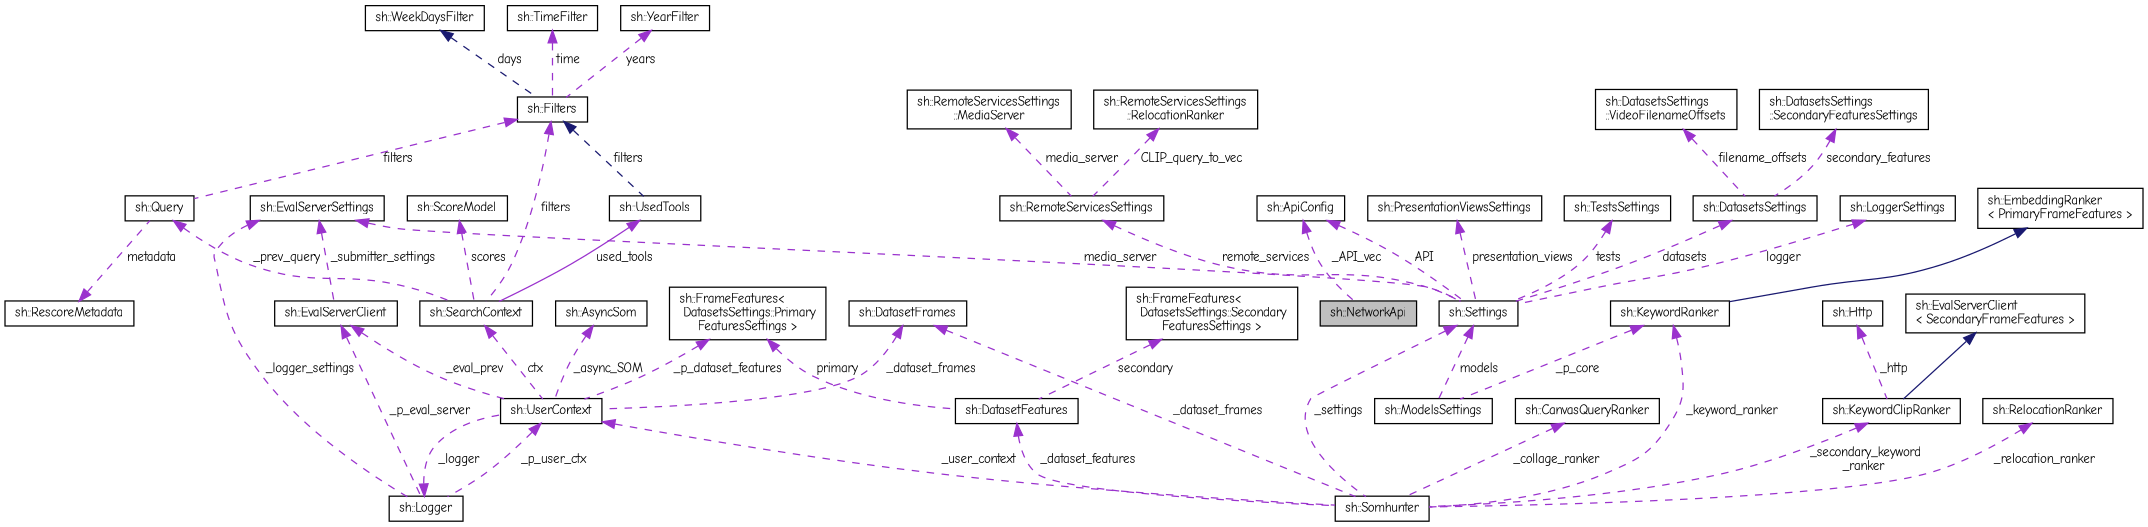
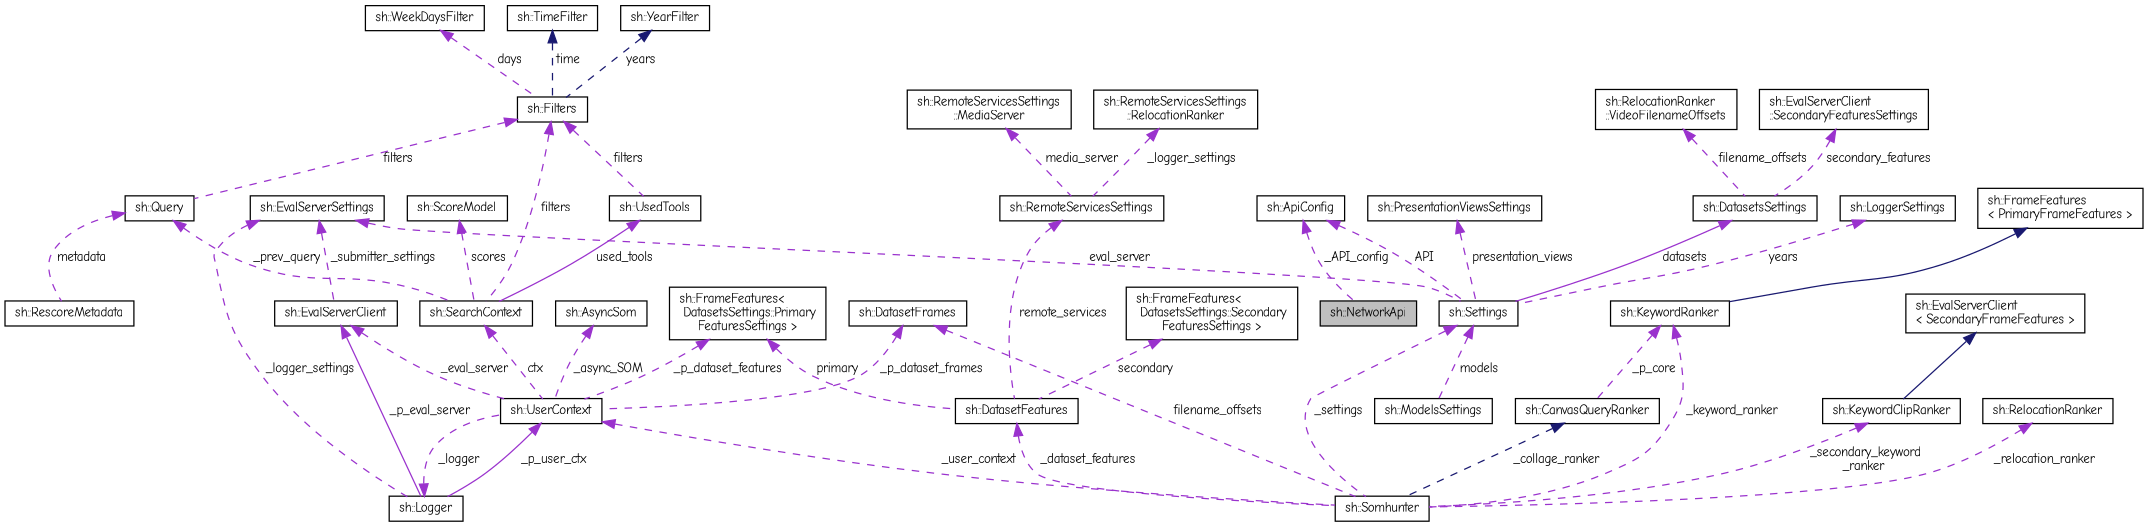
edge "sh::Filters" -> "sh::WeekDaysFilter": color midnightblue -> darkorchid3
edge "sh::Filters" -> "sh::YearFilter": color darkorchid3 -> midnightblue
edge "sh::Filters" -> "sh::TimeFilter": color darkorchid3 -> midnightblue
node "sh::DatasetsSettings ::VideoFilenameOffsets": label "sh::DatasetsSettings ::VideoFilenameOffsets" -> "sh::RelocationRanker ::VideoFilenameOffsets"
node "sh::DatasetsSettings ::SecondaryFeaturesSettings": label "sh::DatasetsSettings ::SecondaryFeaturesSettings" -> "sh::EvalServerClient ::SecondaryFeaturesSettings"
edge "sh::RemoteServicesSettings" -> "sh::RemoteServicesSettings ::RelocationRanker": label " CLIP_query_to_vec" -> " _logger_settings"
edge "sh::UsedTools" -> "sh::Filters": color midnightblue -> darkorchid3
node "sh::TestsSettings": removed
node "sh::EmbeddingRanker < PrimaryFrameFeatures >": label "sh::EmbeddingRanker < PrimaryFrameFeatures >" -> "sh::FrameFeatures < PrimaryFrameFeatures >"
edge "sh::Query" -> "sh::RescoreMetadata": reversed
edge "sh::Settings" -> "sh::EvalServerSettings": label " media_server" -> " eval_server"
edge "sh::NetworkApi" -> "sh::ApiConfig": label " _API_vec" -> " _API_config"
edge "sh::Settings" -> "sh::LoggerSettings": label " logger" -> " years"
edge "sh::Settings" -> "sh::RemoteServicesSettings": now "sh::DatasetFeatures" -> "sh::RemoteServicesSettings"
edge "sh::Settings" -> "sh::DatasetsSettings": style dashed -> solid
node "sh::Http": removed
edge "sh::ModelsSettings" -> "sh::KeywordRanker": now "sh::CanvasQueryRanker" -> "sh::KeywordRanker"
edge "sh::UserContext" -> "sh::EvalServerClient": label " _eval_prev" -> " _eval_server"
edge "sh::UserContext" -> "sh::DatasetFrames": label " _dataset_frames" -> " _p_dataset_frames"
edge "sh::Somhunter" -> "sh::DatasetFrames": label " _dataset_frames" -> " filename_offsets"
edge "sh::Logger" -> "sh::EvalServerClient": style dashed -> solid
edge "sh::Somhunter" -> "sh::CanvasQueryRanker": color darkorchid3 -> midnightblue
edge "sh::Logger" -> "sh::UserContext": style dashed -> solid
